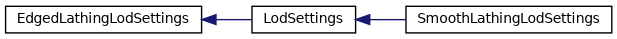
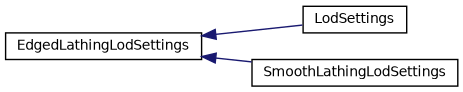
edge "SmoothLathingLodSettings" -> "LodSettings": now "SmoothLathingLodSettings" -> "EdgedLathingLodSettings"
